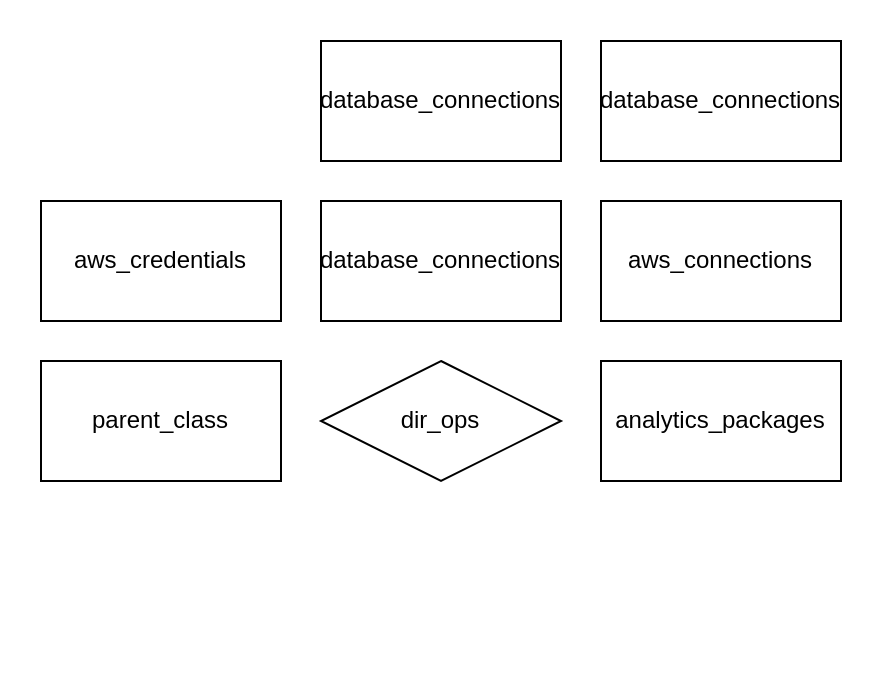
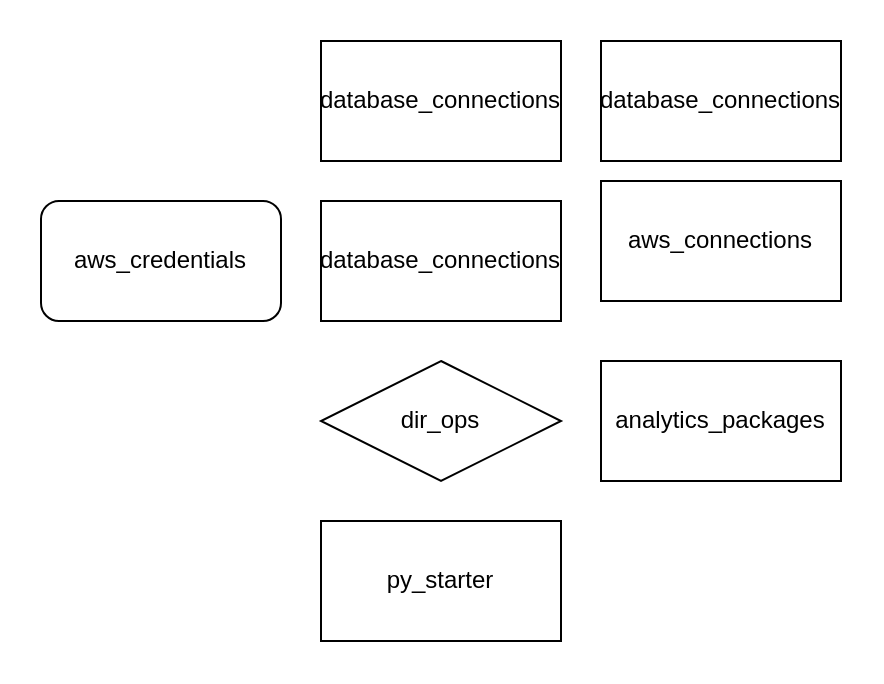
node "aws_credentials": shape rectangle -> rounded rectangle
node "aws_connections": moved (721, 261) -> (721, 241)
node "parent_class": removed
node "py_starter": added
